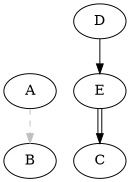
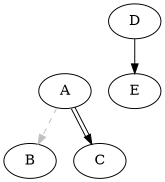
edge "E" -> "C": now "A" -> "C"
